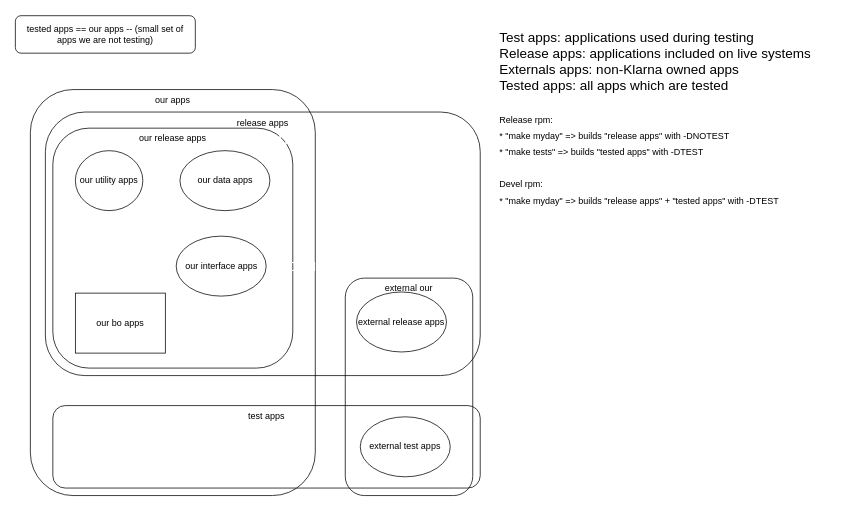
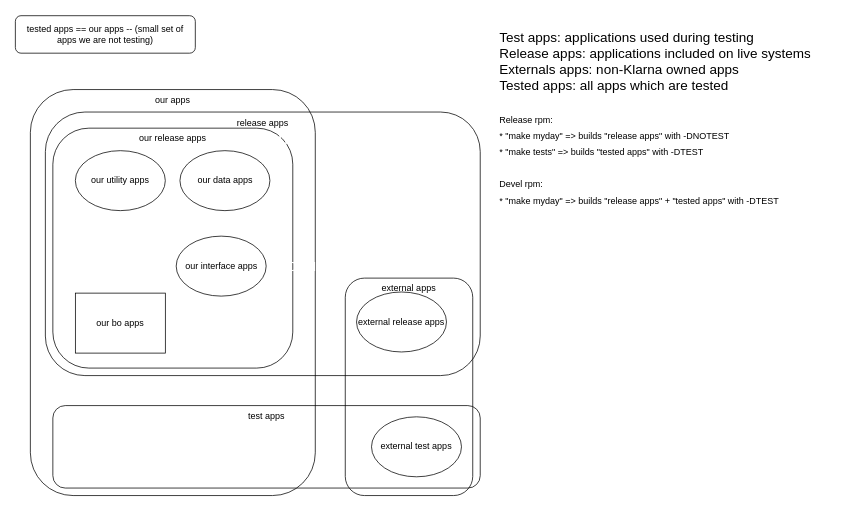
node "our utility apps": size 68x60 -> 90x60
node "external our": label "external our" -> "external apps"
node "external test apps": moved (405, 447) -> (417, 447)
